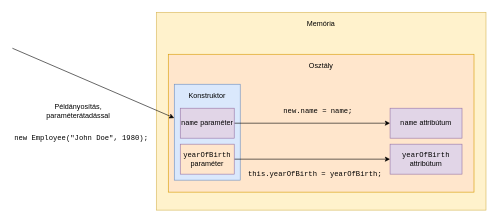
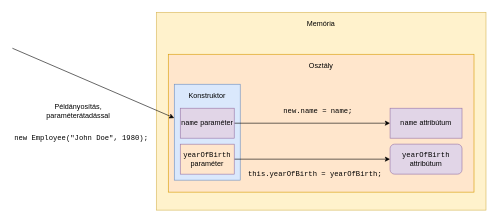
node "yearOfBirth attribútum": shape rectangle -> rounded rectangle
